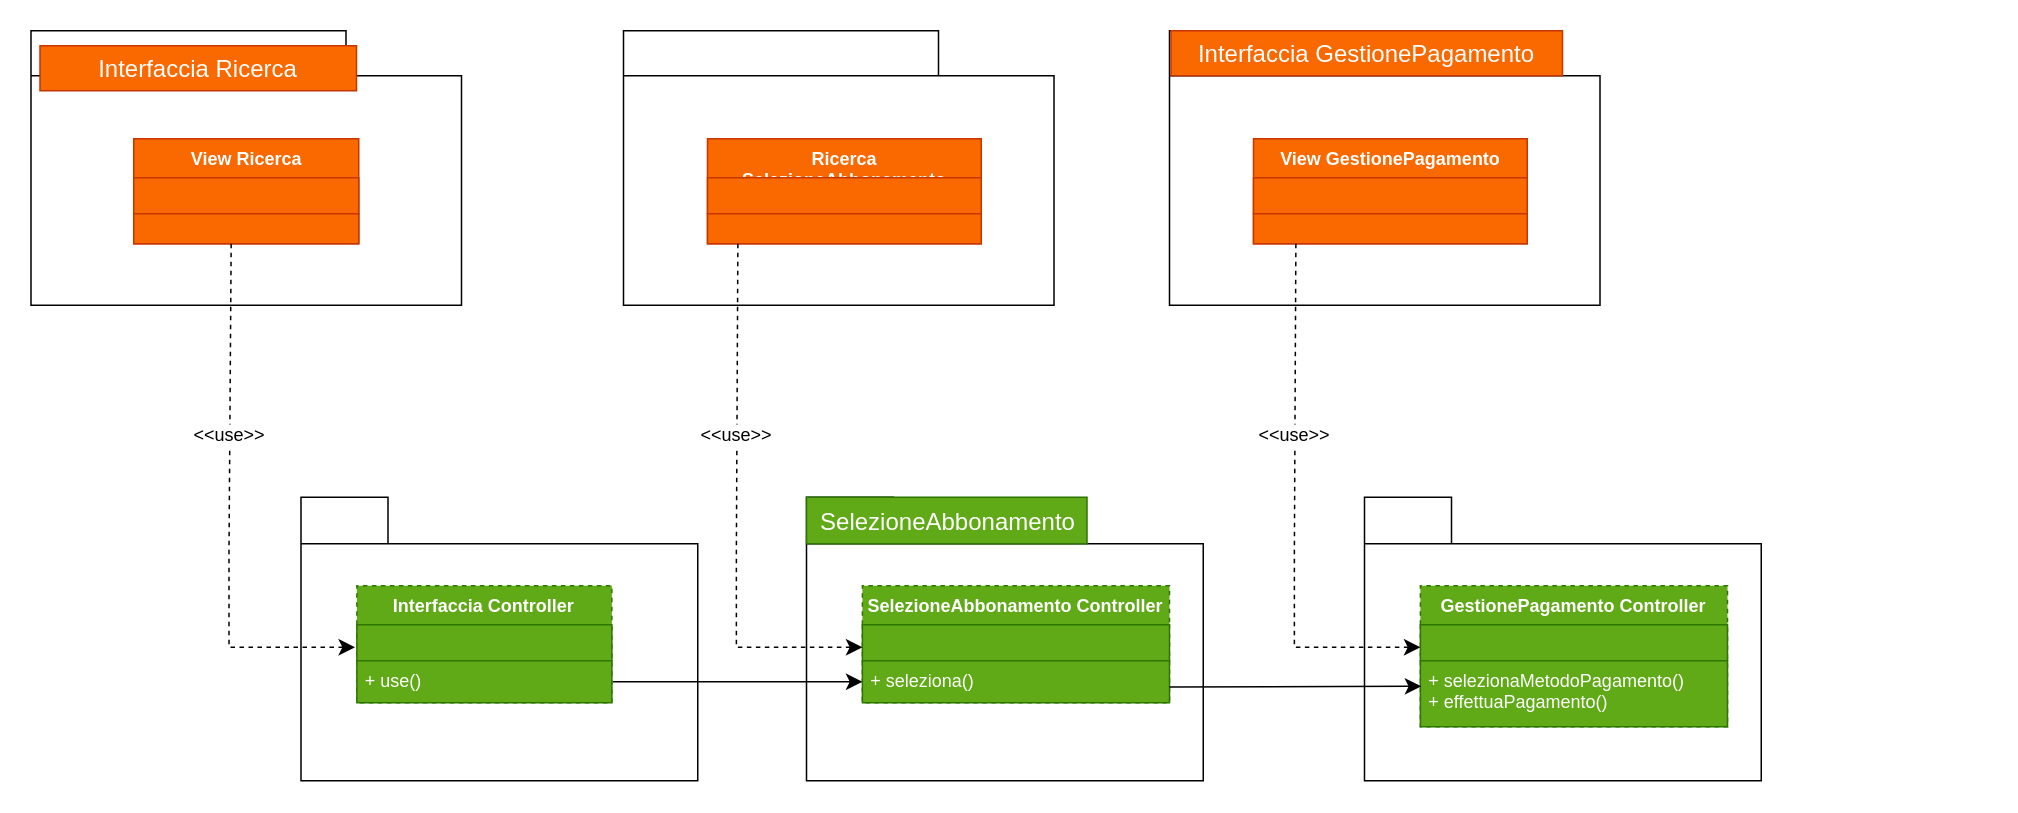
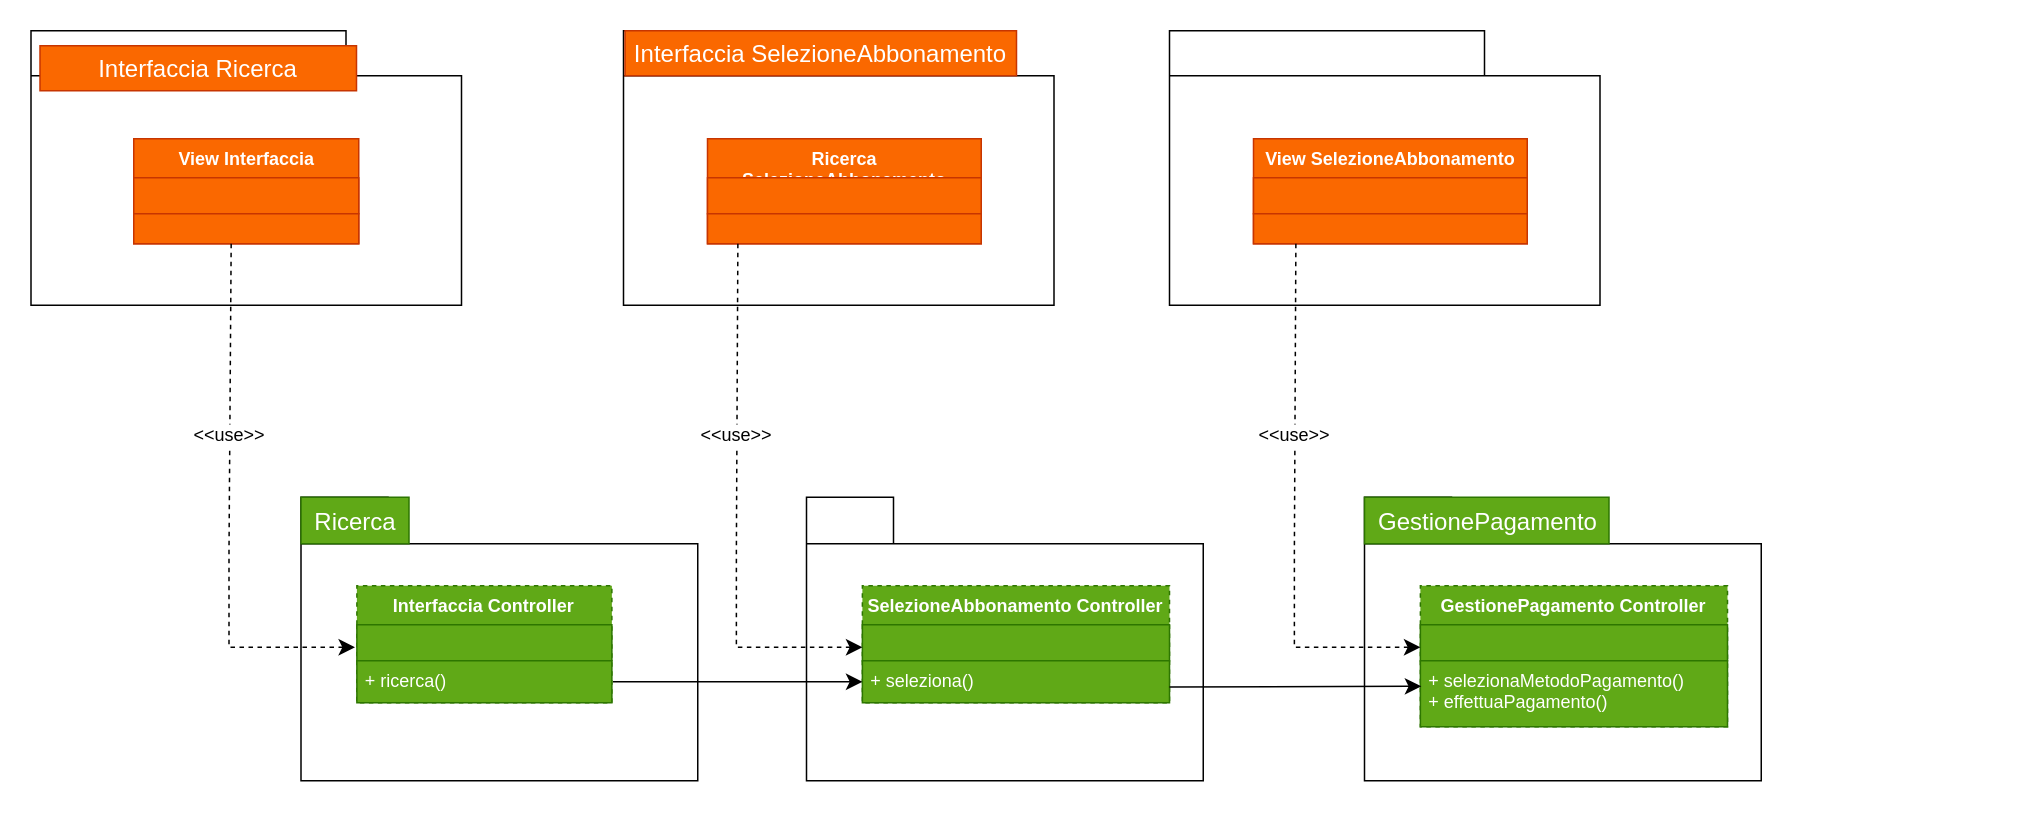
node "Interfaccia SelezioneAbbonamento": added
node "Interfaccia GestionePagamento": removed
node "View Ricerca": label "View Ricerca" -> "View Interfaccia"
node "View GestionePagamento": label "View GestionePagamento" -> "View SelezioneAbbonamento"
node "Ricerca": added
node "SelezioneAbbonamento": removed
node "GestionePagamento": added
node "+ use()": label "+ use()" -> "+ ricerca()"
